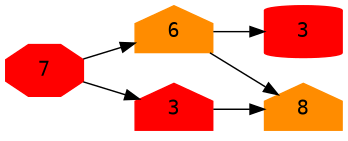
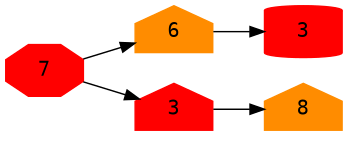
edge "6" -> "8": removed
